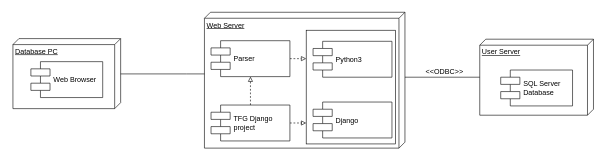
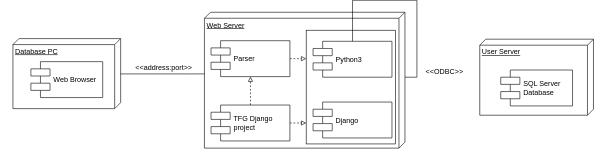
node "<<address:port>>": added
edge "User Server" -- "Web Server": now "Python3" -- "Web Server"
